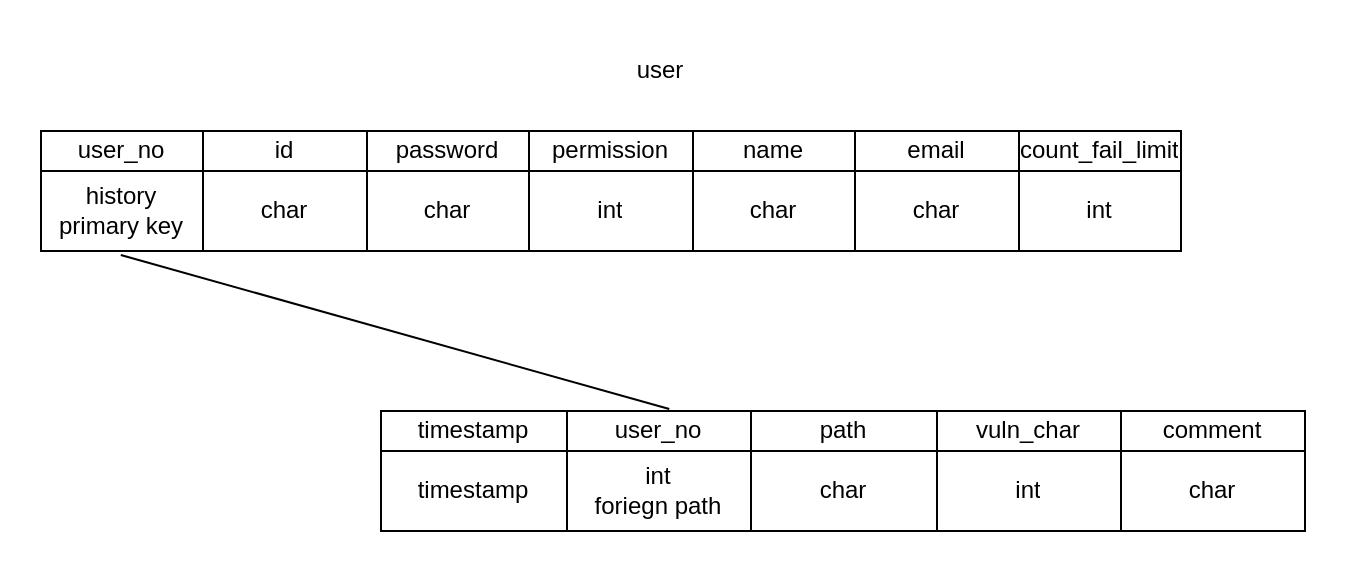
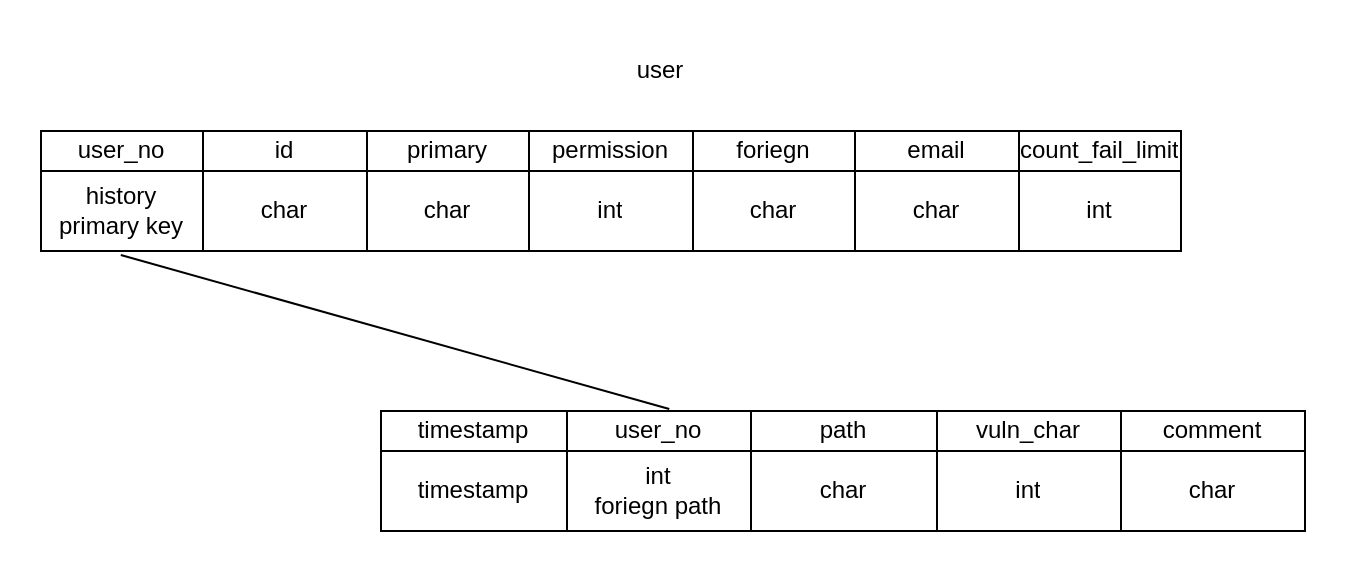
node "password": label "password" -> "primary"
node "name": label "name" -> "foriegn"
